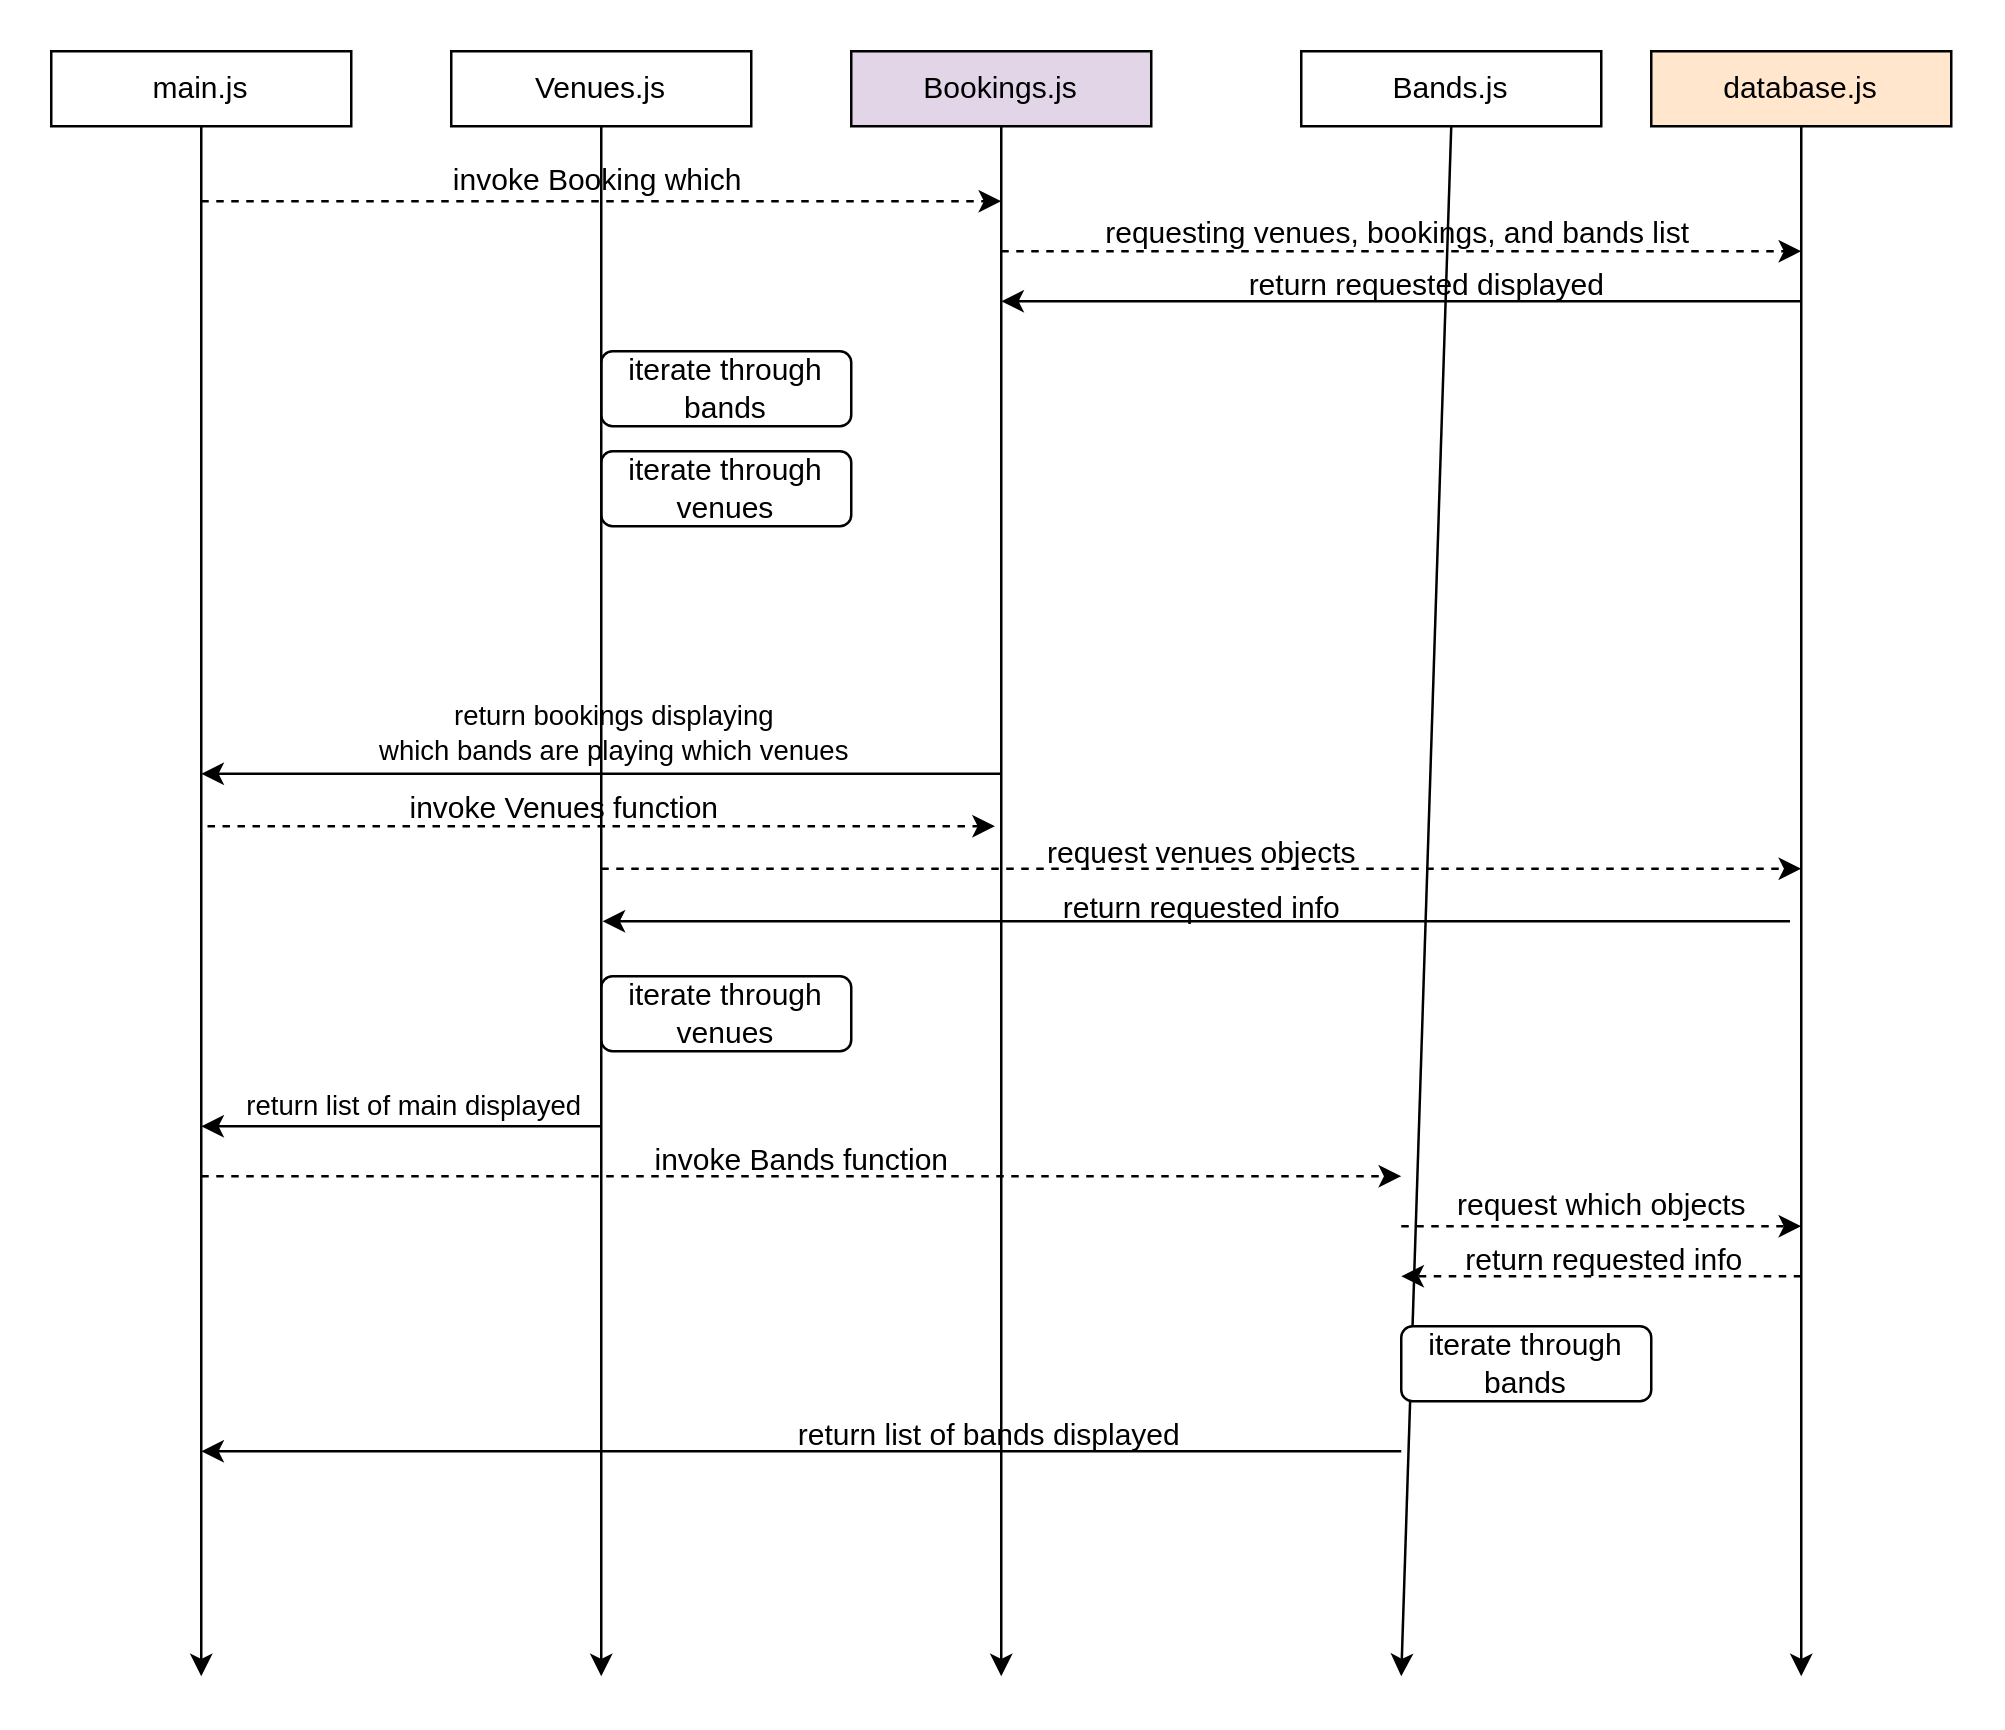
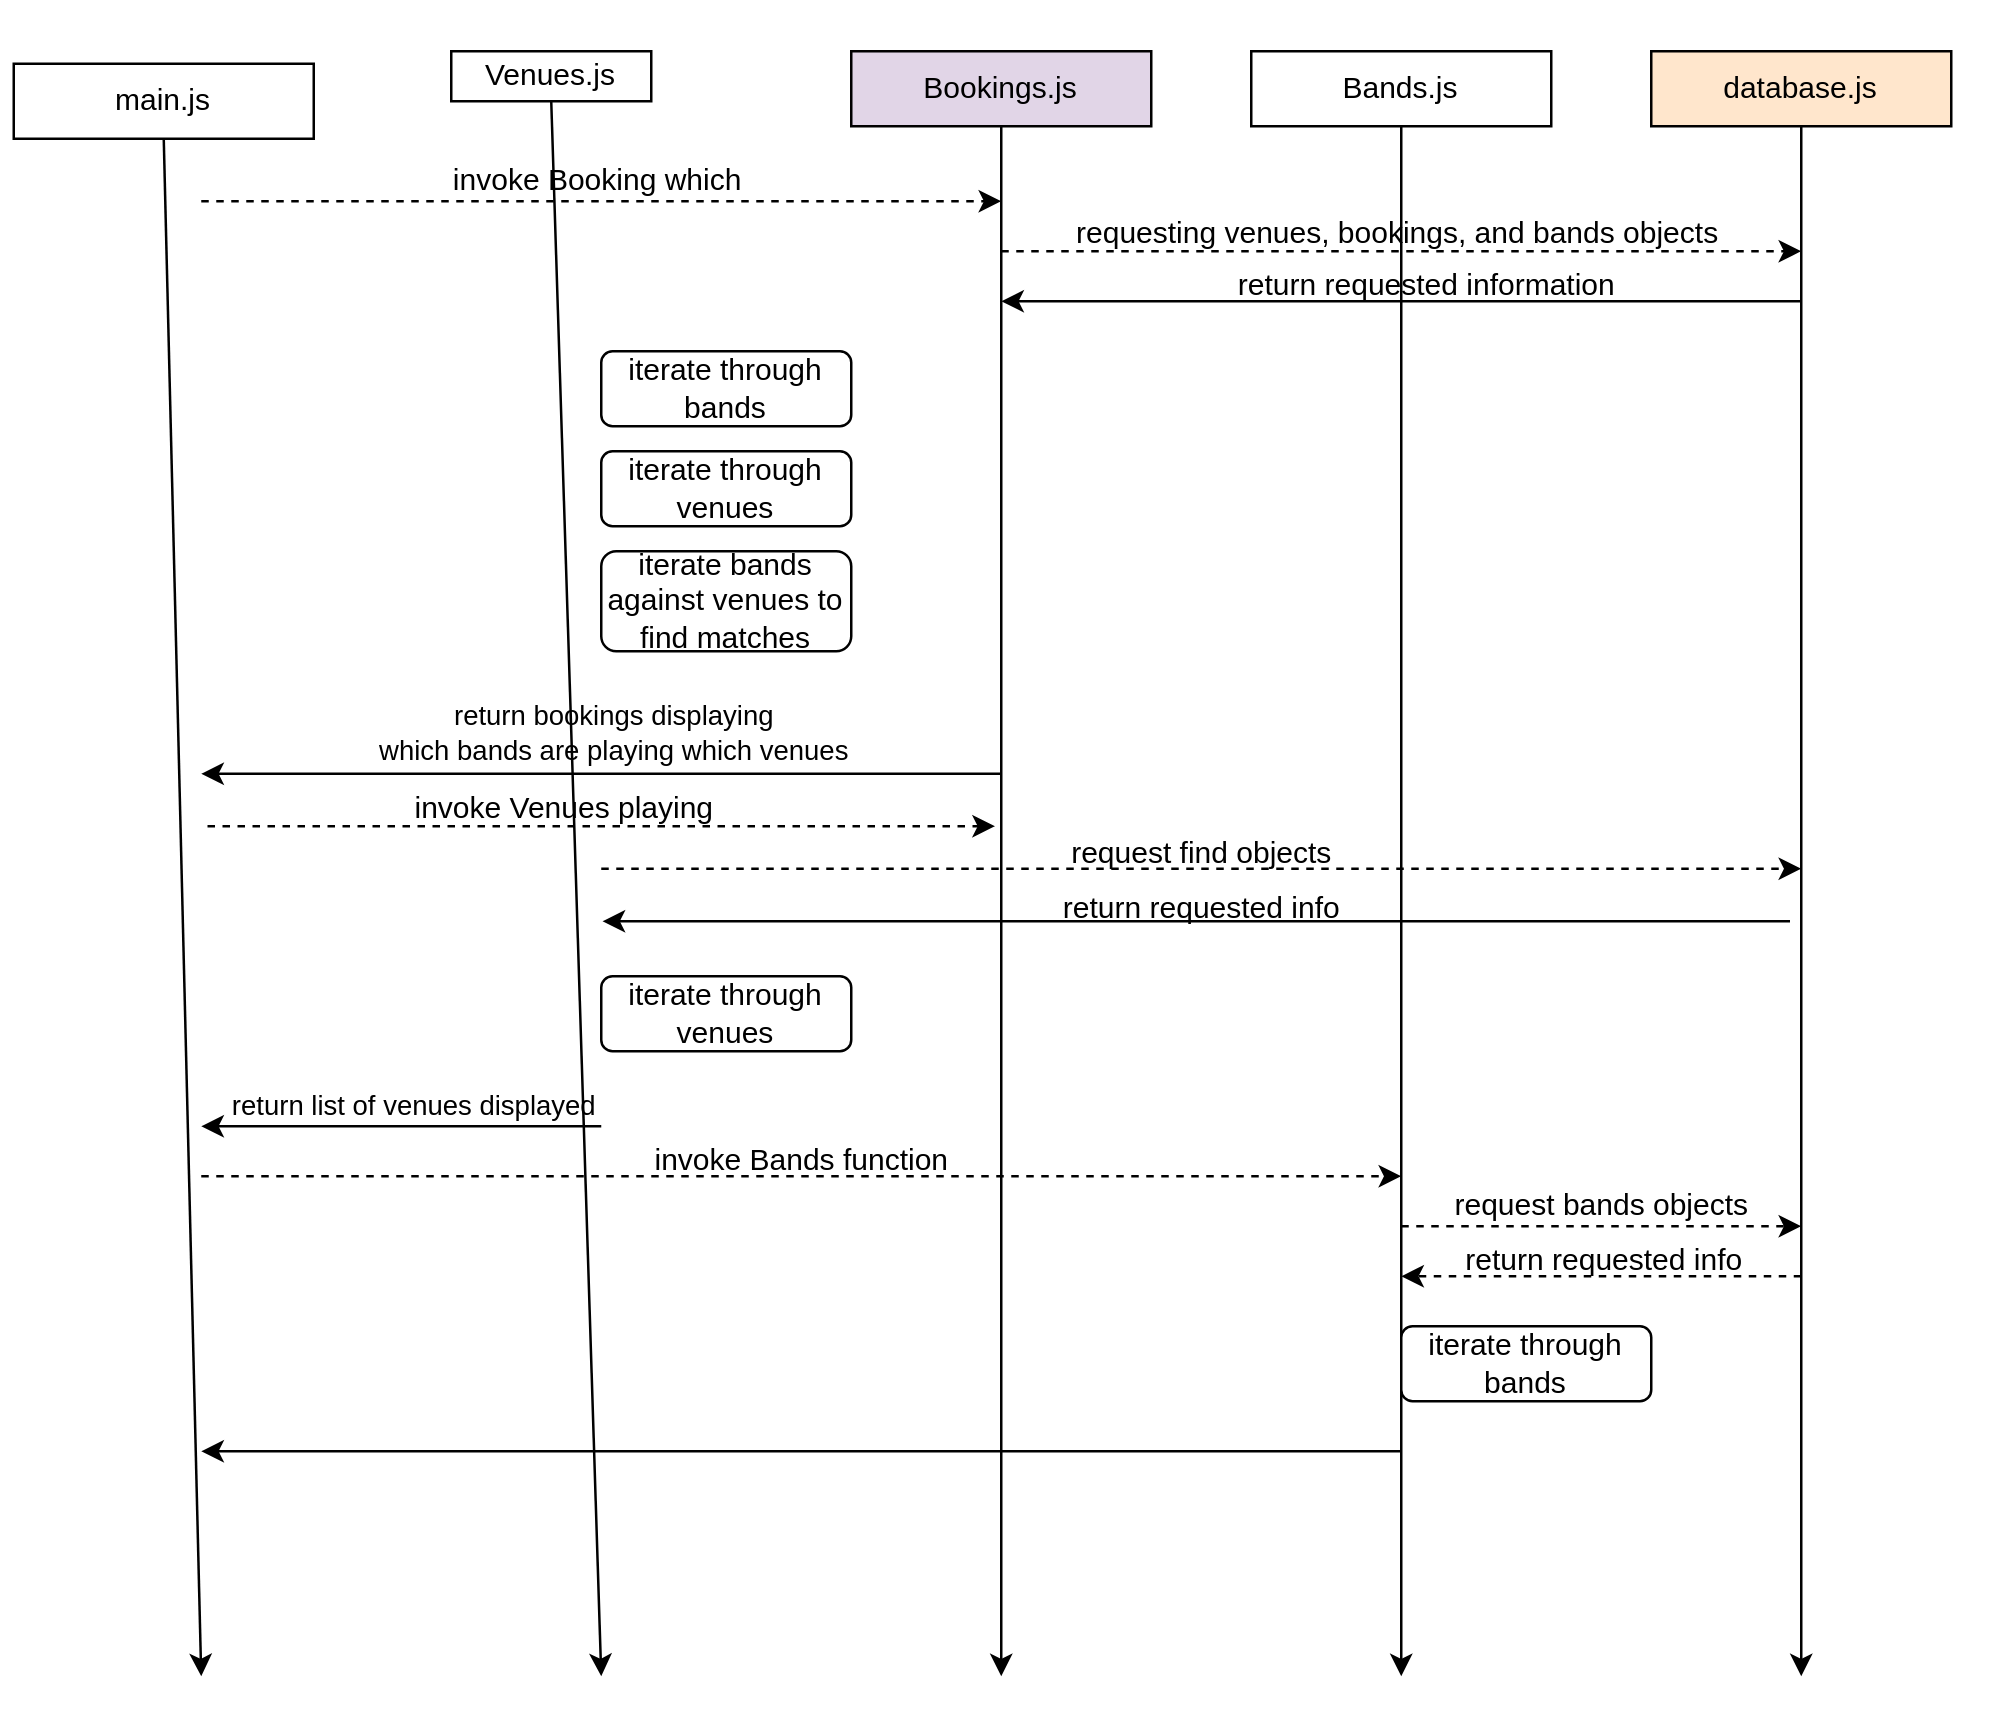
node "main.js": moved (201, 89) -> (164, 101)
node "Venues.js": size 300x75 -> 200x50
node "Bands.js": moved (1451, 89) -> (1401, 89)
node "requesting venues, bookings, and bands list": label "requesting venues, bookings, and bands list" -> "requesting venues, bookings, and bands objects"
node "return requested displayed": label "return requested displayed" -> "return requested information"
node "iterate bands against venues to find matches": added
node "invoke Venues function": label "invoke Venues function" -> "invoke Venues playing"
node "request venues objects": label "request venues objects" -> "request find objects"
node "return list of main displayed": label "return list of main displayed" -> "return list of venues displayed"
node "request which objects": label "request which objects" -> "request bands objects"
node "return list of bands displayed": removed
